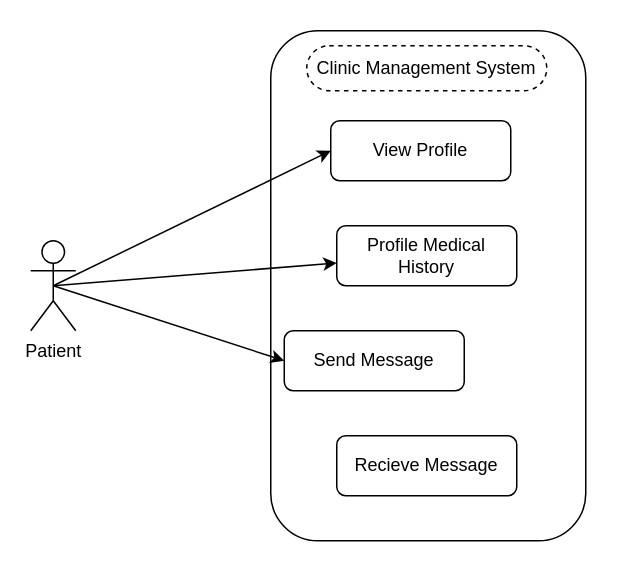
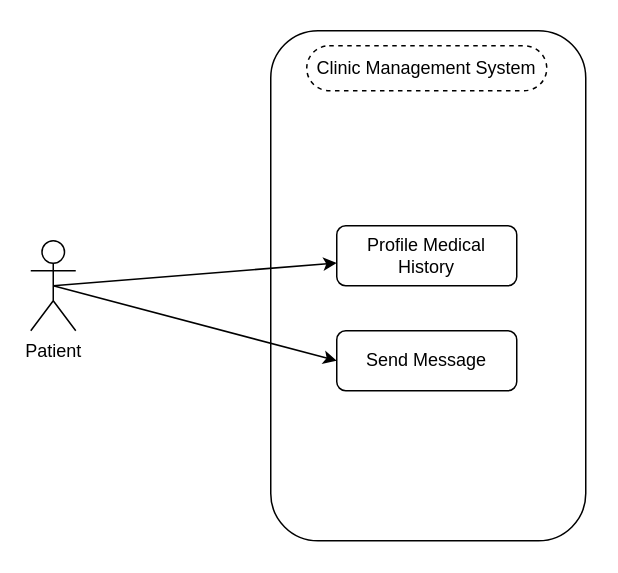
node "View Profile": removed
edge "Patient" -> "View Profile": removed
node "Send Message": moved (374, 361) -> (427, 361)
node "Recieve Message": removed
